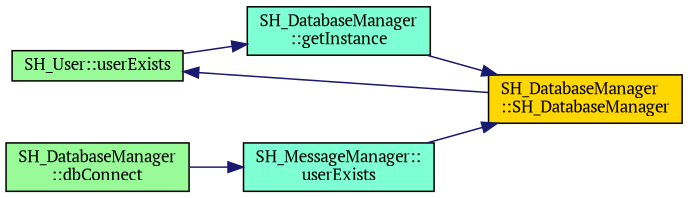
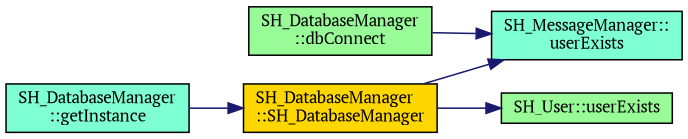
edge "SH_User::userExists" -> "SH_DatabaseManager ::getInstance": removed
edge "SH_MessageManager:: userExists" -> "SH_DatabaseManager ::SH_DatabaseManager": reversed
